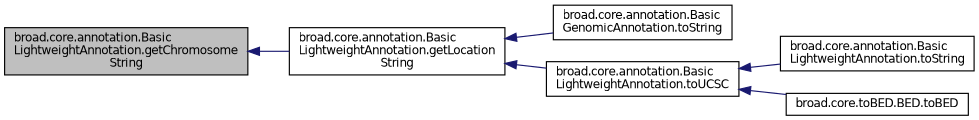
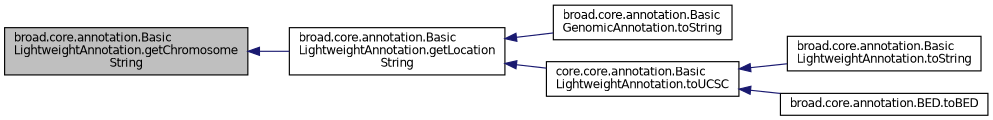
node "broad.core.annotation.Basic LightweightAnnotation.toUCSC": label "broad.core.annotation.Basic LightweightAnnotation.toUCSC" -> "core.core.annotation.Basic LightweightAnnotation.toUCSC"
node "broad.core.toBED.BED.toBED": label "broad.core.toBED.BED.toBED" -> "broad.core.annotation.BED.toBED"
